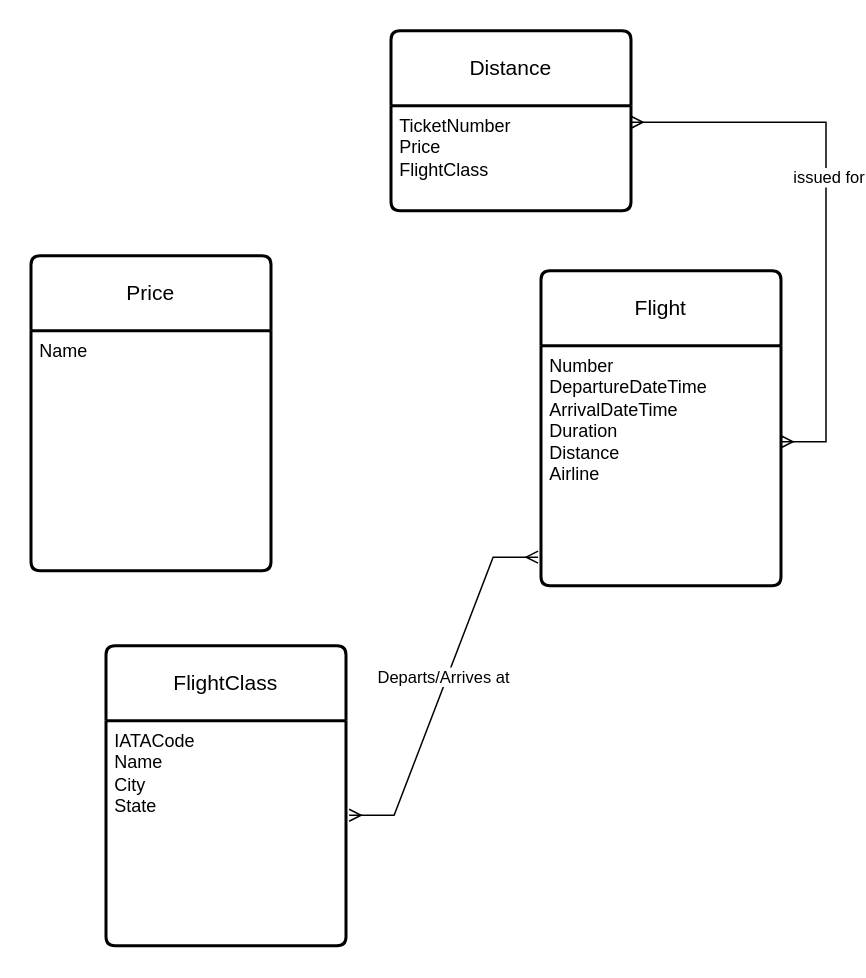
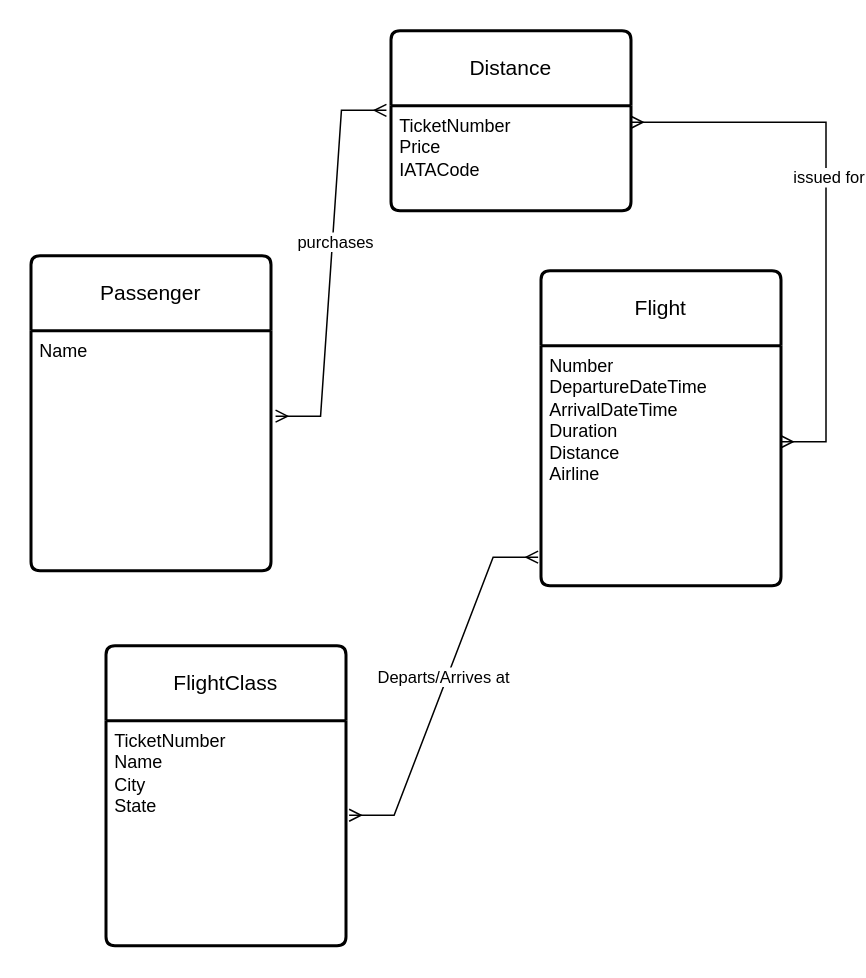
node "TicketNumber Price FlightClass": label "TicketNumber Price FlightClass" -> "TicketNumber Price IATACode"
edge "Distance" -- "Name": added, label "purchases"
node "Price": label "Price" -> "Passenger"
node "IATACode Name City State": label "IATACode Name City State" -> "TicketNumber Name City State"
